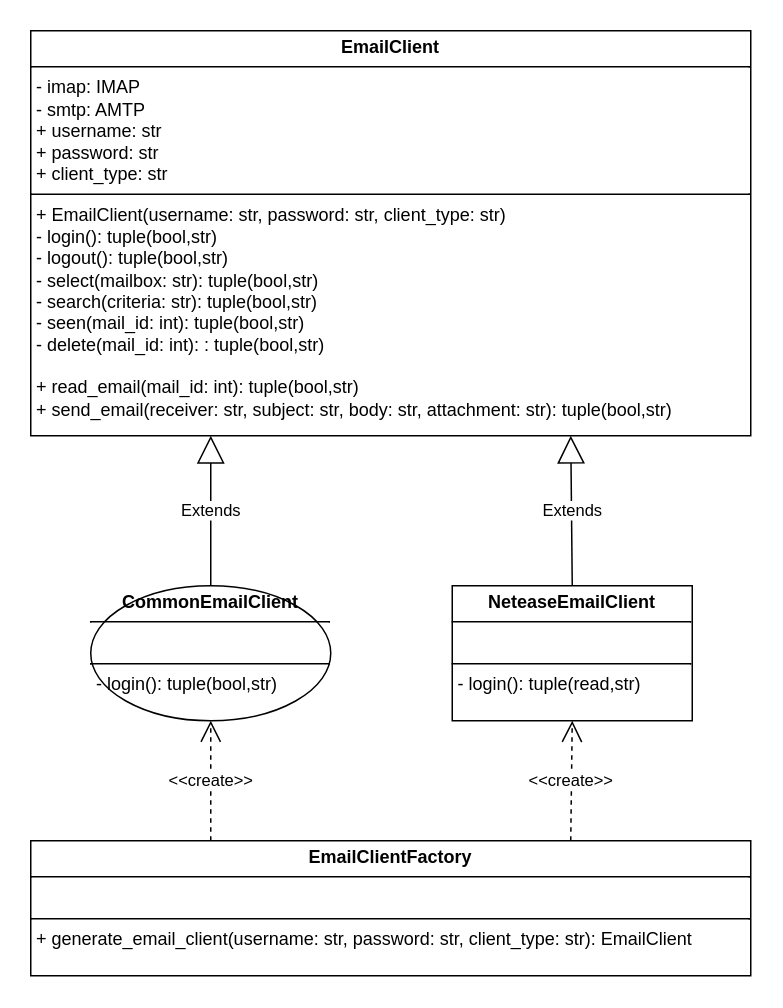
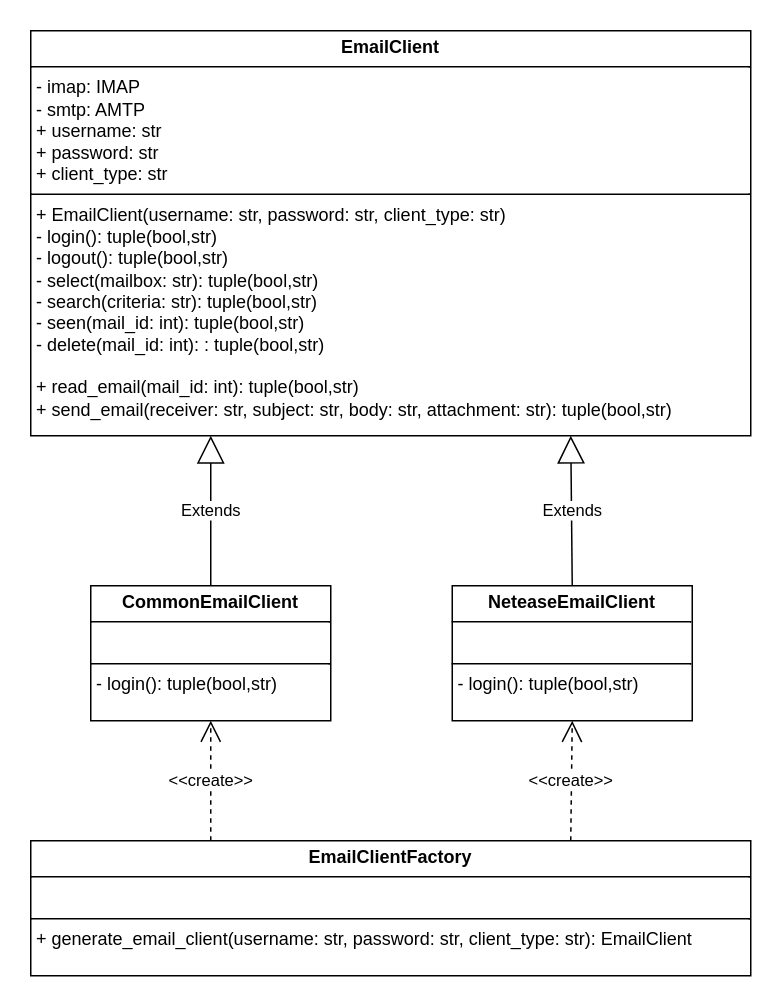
node "NeteaseEmailClient - login(): tuple(read,str)": label "NeteaseEmailClient - login(): tuple(read,str)" -> "NeteaseEmailClient - login(): tuple(bool,str)"
node "CommonEmailClient - login(): tuple(bool,str)": shape ellipse -> rectangle
